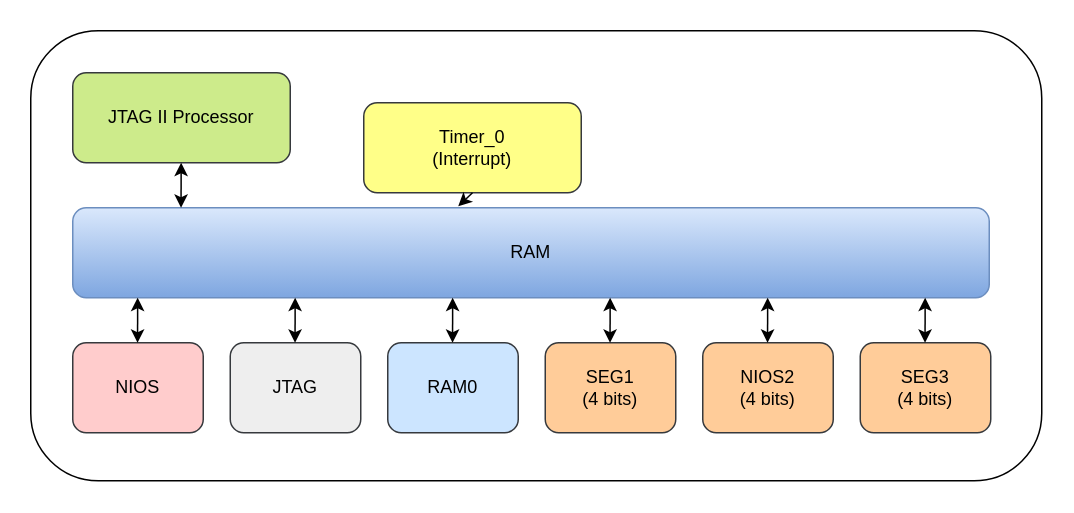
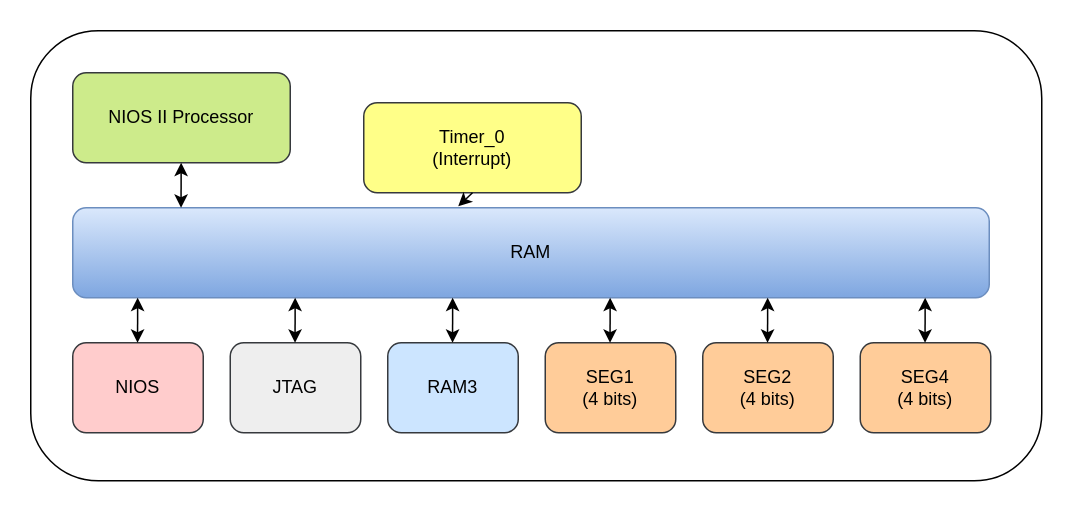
node "JTAG II Processor": label "JTAG II Processor" -> "NIOS II Processor"
node "RAM0": label "RAM0" -> "RAM3"
node "NIOS2 (4 bits)": label "NIOS2 (4 bits)" -> "SEG2 (4 bits)"
node "SEG3 (4 bits)": label "SEG3 (4 bits)" -> "SEG4 (4 bits)"
